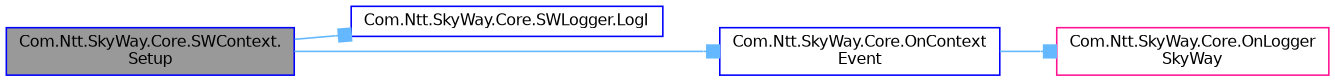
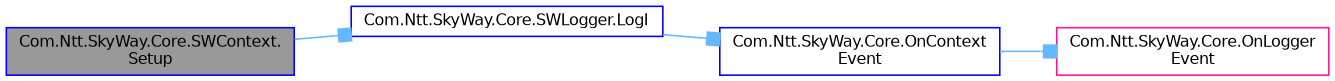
edge "Com.Ntt.SkyWay.Core.SWContext. Setup" -> "Com.Ntt.SkyWay.Core.OnContext Event": now "Com.Ntt.SkyWay.Core.SWLogger.LogI" -> "Com.Ntt.SkyWay.Core.OnContext Event"
node "Com.Ntt.SkyWay.Core.OnLogger SkyWay": label "Com.Ntt.SkyWay.Core.OnLogger SkyWay" -> "Com.Ntt.SkyWay.Core.OnLogger Event"
